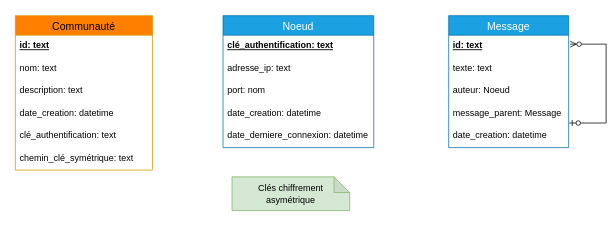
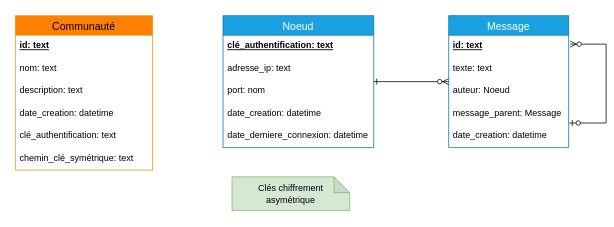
edge "Noeud" -- "Message": added
